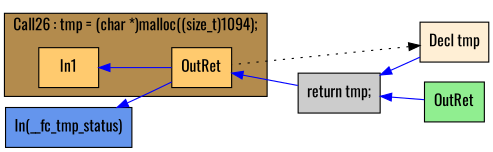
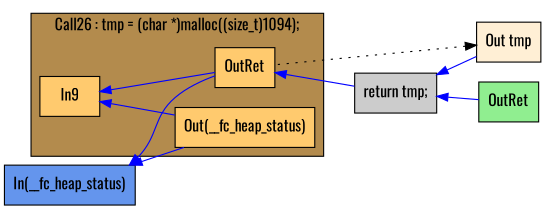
node "Decl tmp": label "Decl tmp" -> "Out tmp"
node "In1": label "In1" -> "In9"
node "In(__fc_tmp_status)": label "In(__fc_tmp_status)" -> "In(__fc_heap_status)"
node "Out(__fc_heap_status)": added
